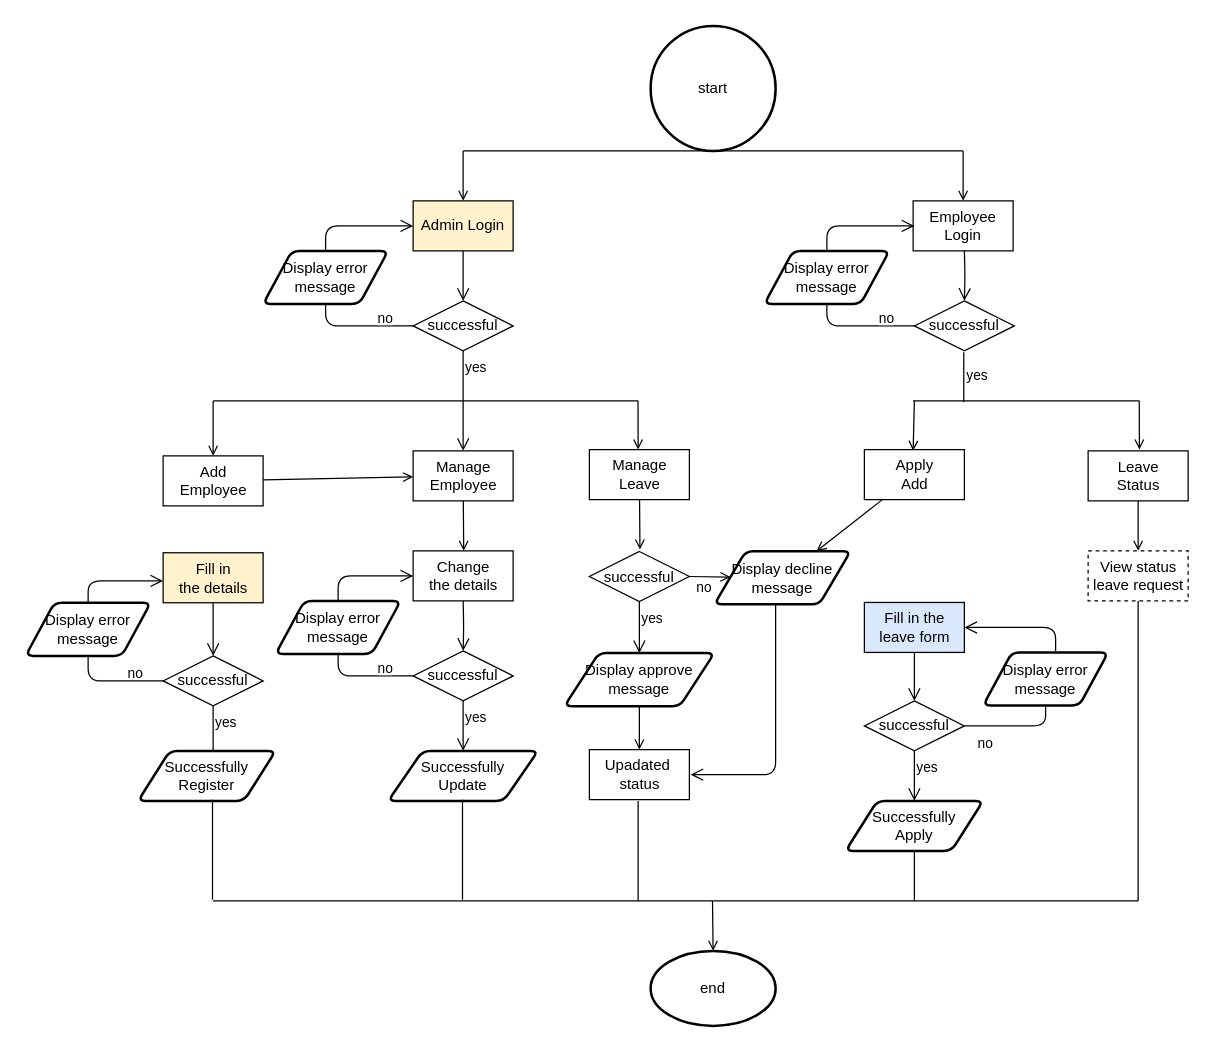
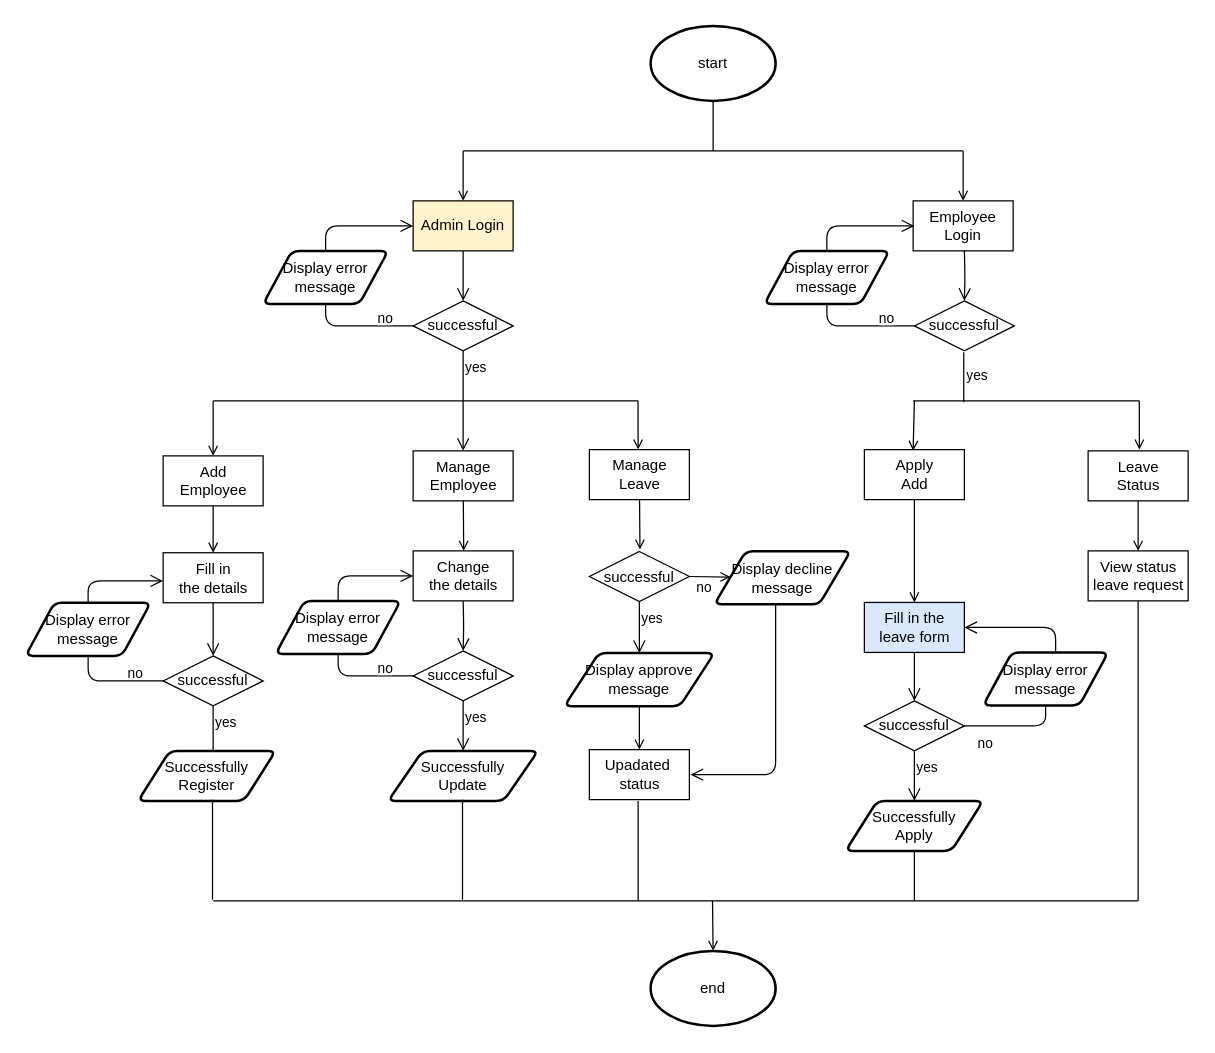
node "start": size 125x125 -> 125x75
edge "Add Employee" -> "Manage Employee": now "Add Employee" -> "Fill in the details"
edge "Apply Add" -> "Display decline message": now "Apply Add" -> "Fill in the leave form"
node "View status leave request": style dashed -> solid
node "Fill in the details": fillcolor #fff2cc -> #ffffff
